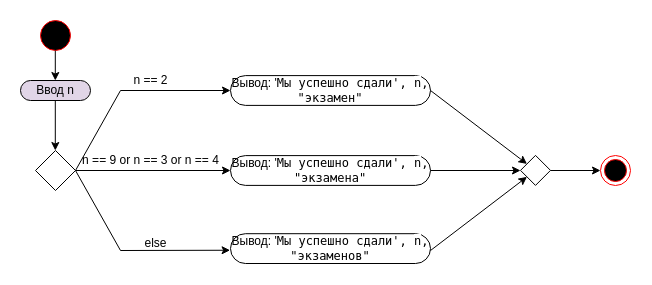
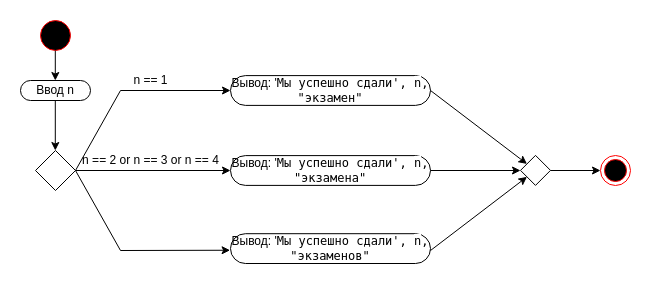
node "n == 2": label "n == 2" -> "n == 1"
node "Ввод n": fillcolor #e1d5e7 -> #ffffff
node "n == 9 or n == 3 or n == 4": label "n == 9 or n == 3 or n == 4" -> "n == 2 or n == 3 or n == 4"
node "else": removed
